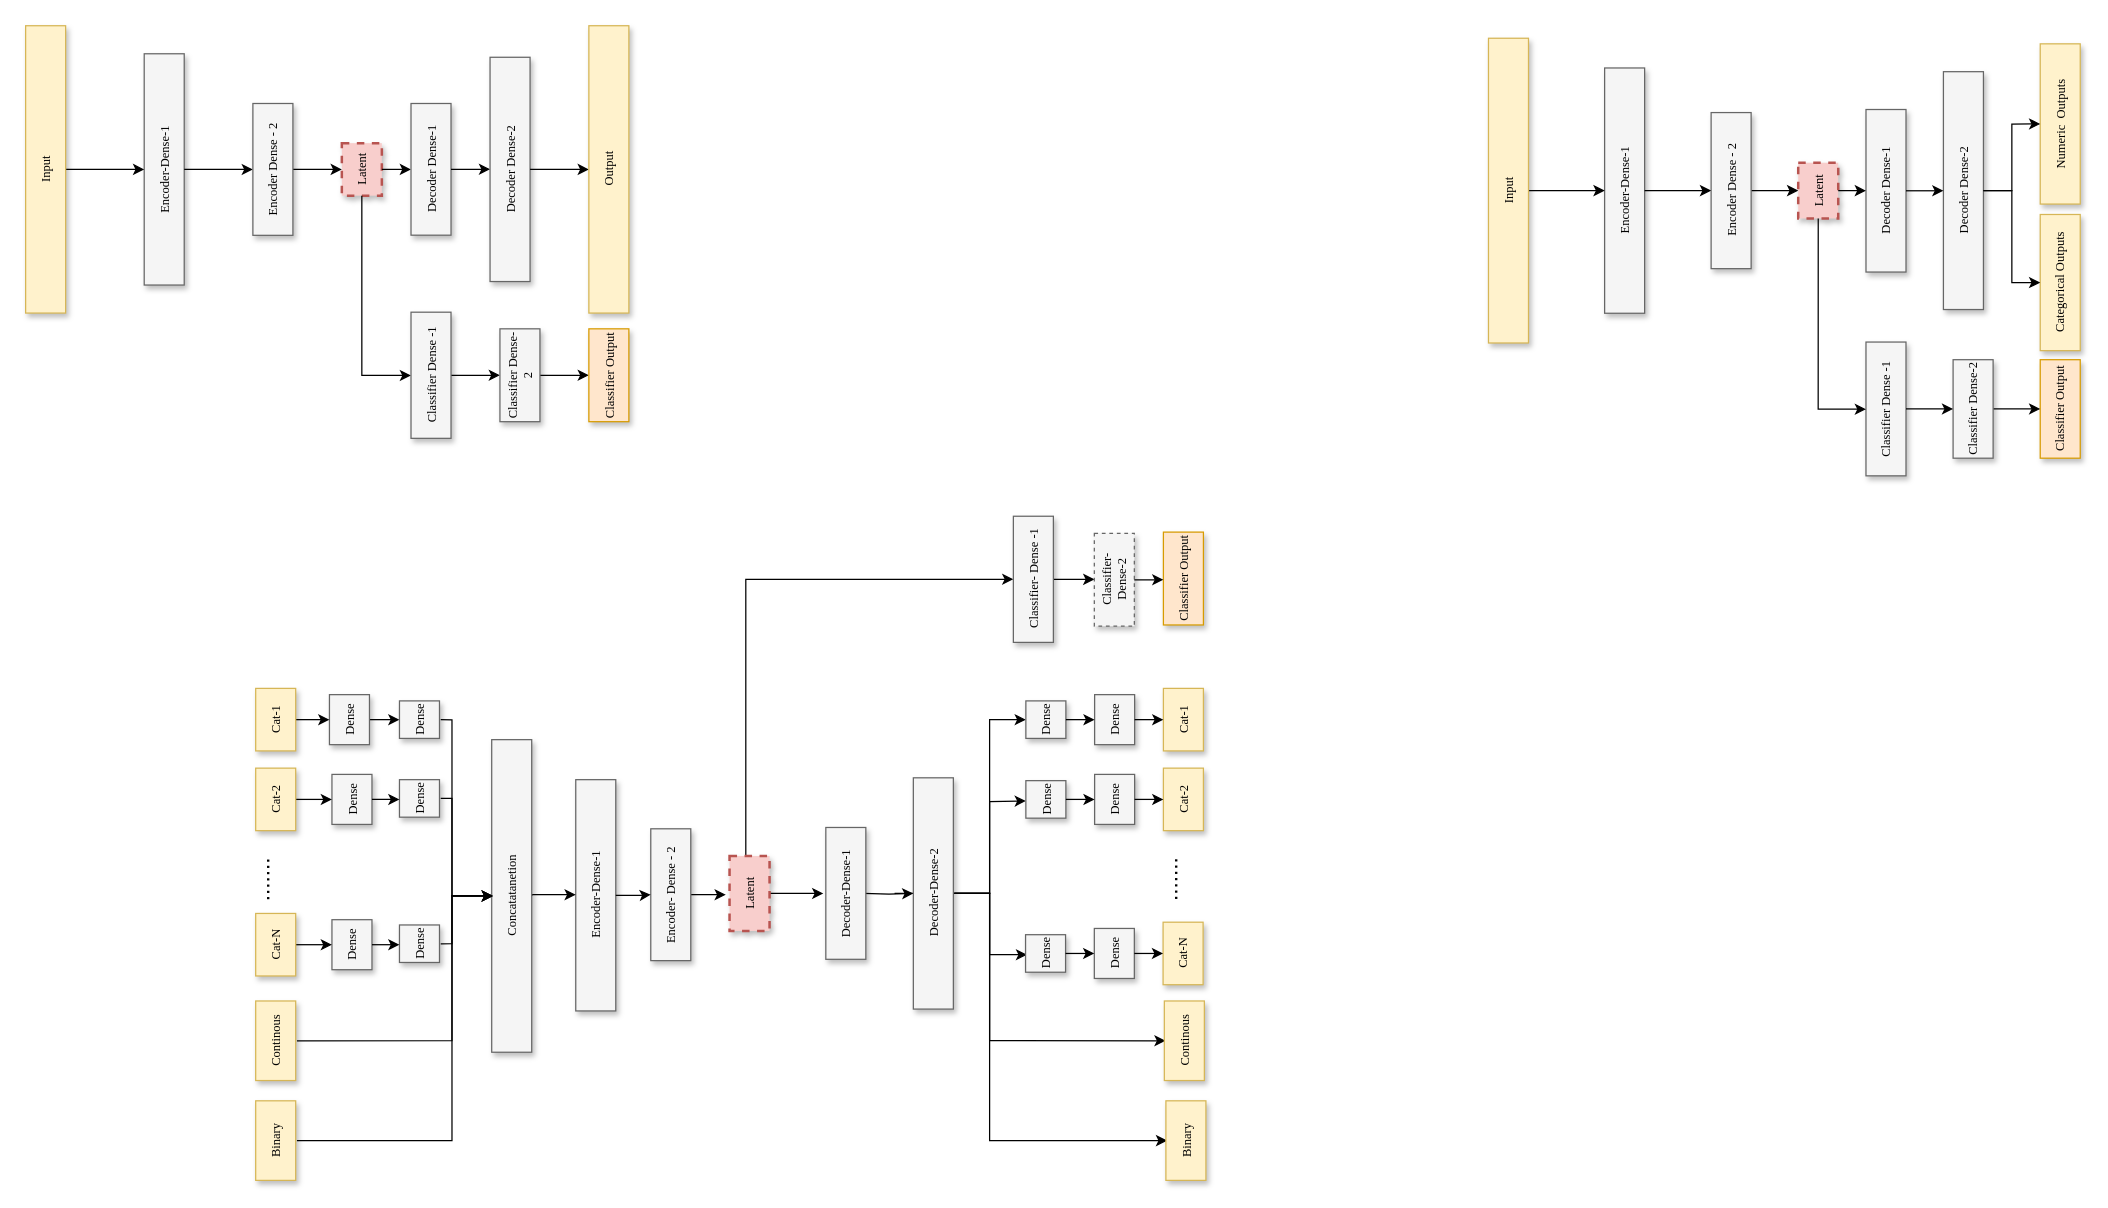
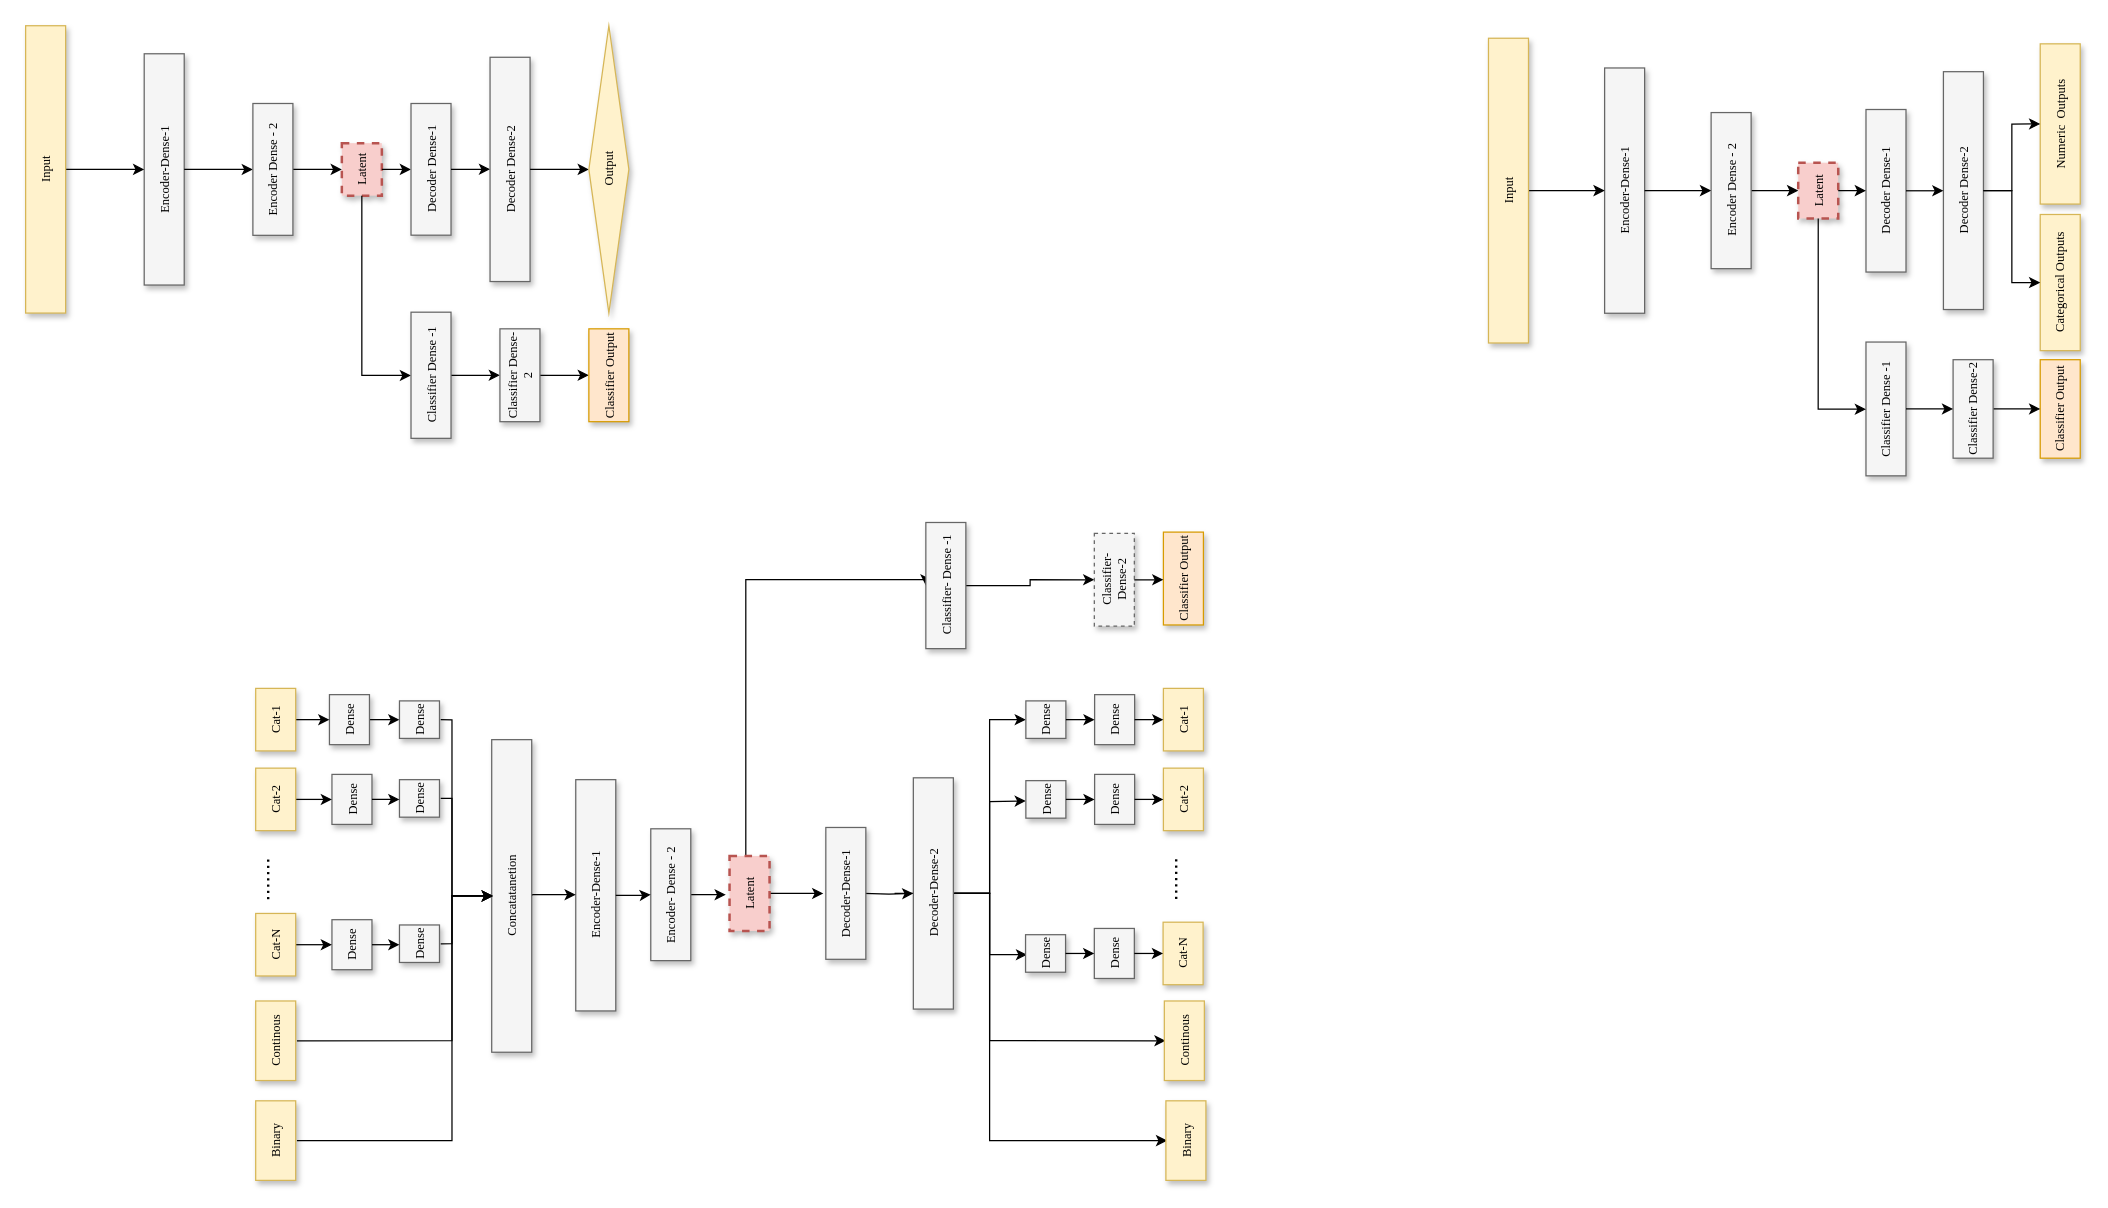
node "Output": shape rectangle -> diamond
node "Classifier- Dense -1": moved (1033, 579) -> (946, 585)
